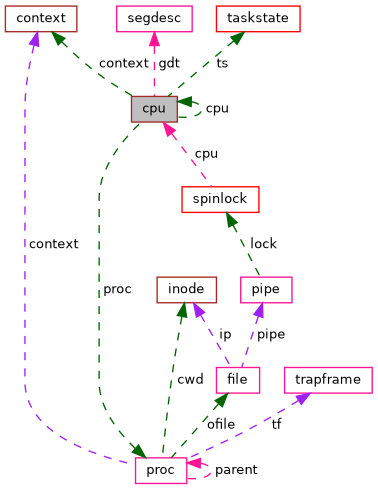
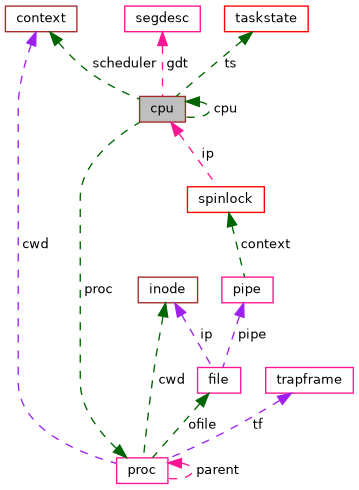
edge "cpu" -> "context": label " context" -> " scheduler"
edge "spinlock" -> "cpu": label " cpu" -> " ip"
edge "proc" -> "context": label " context" -> " cwd"
edge "pipe" -> "spinlock": label " lock" -> " context"
